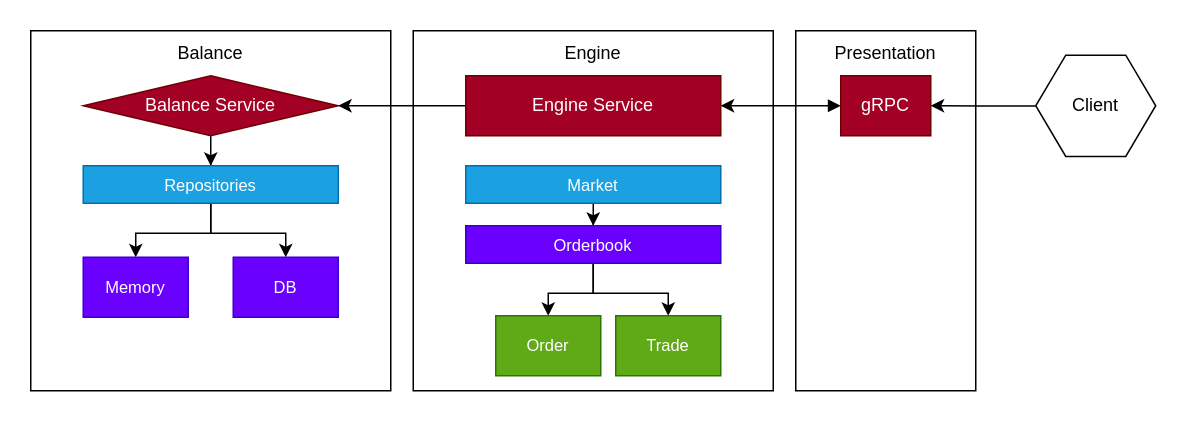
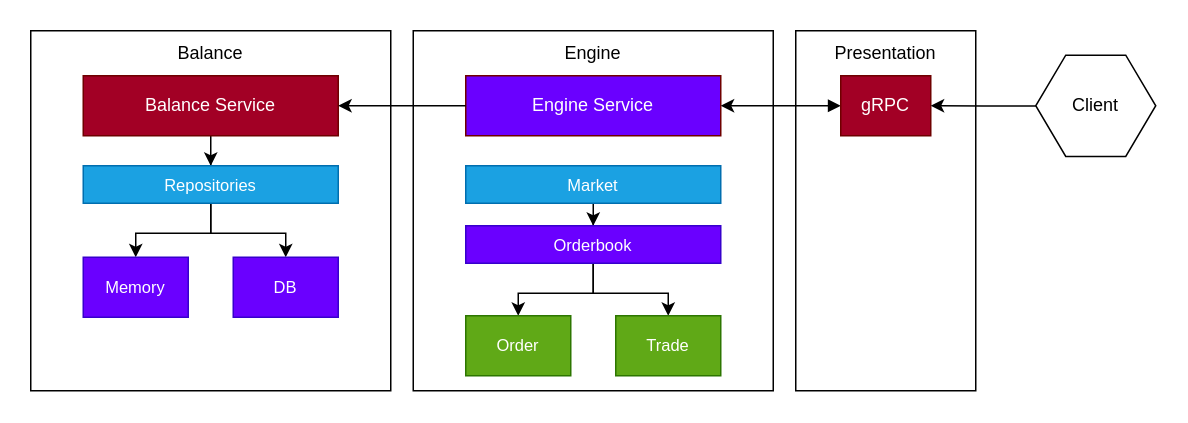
node "Balance Service": shape diamond -> rectangle
node "Engine Service": fillcolor #a20025 -> #6a00ff
node "Order": moved (548, 346) -> (518, 346)
